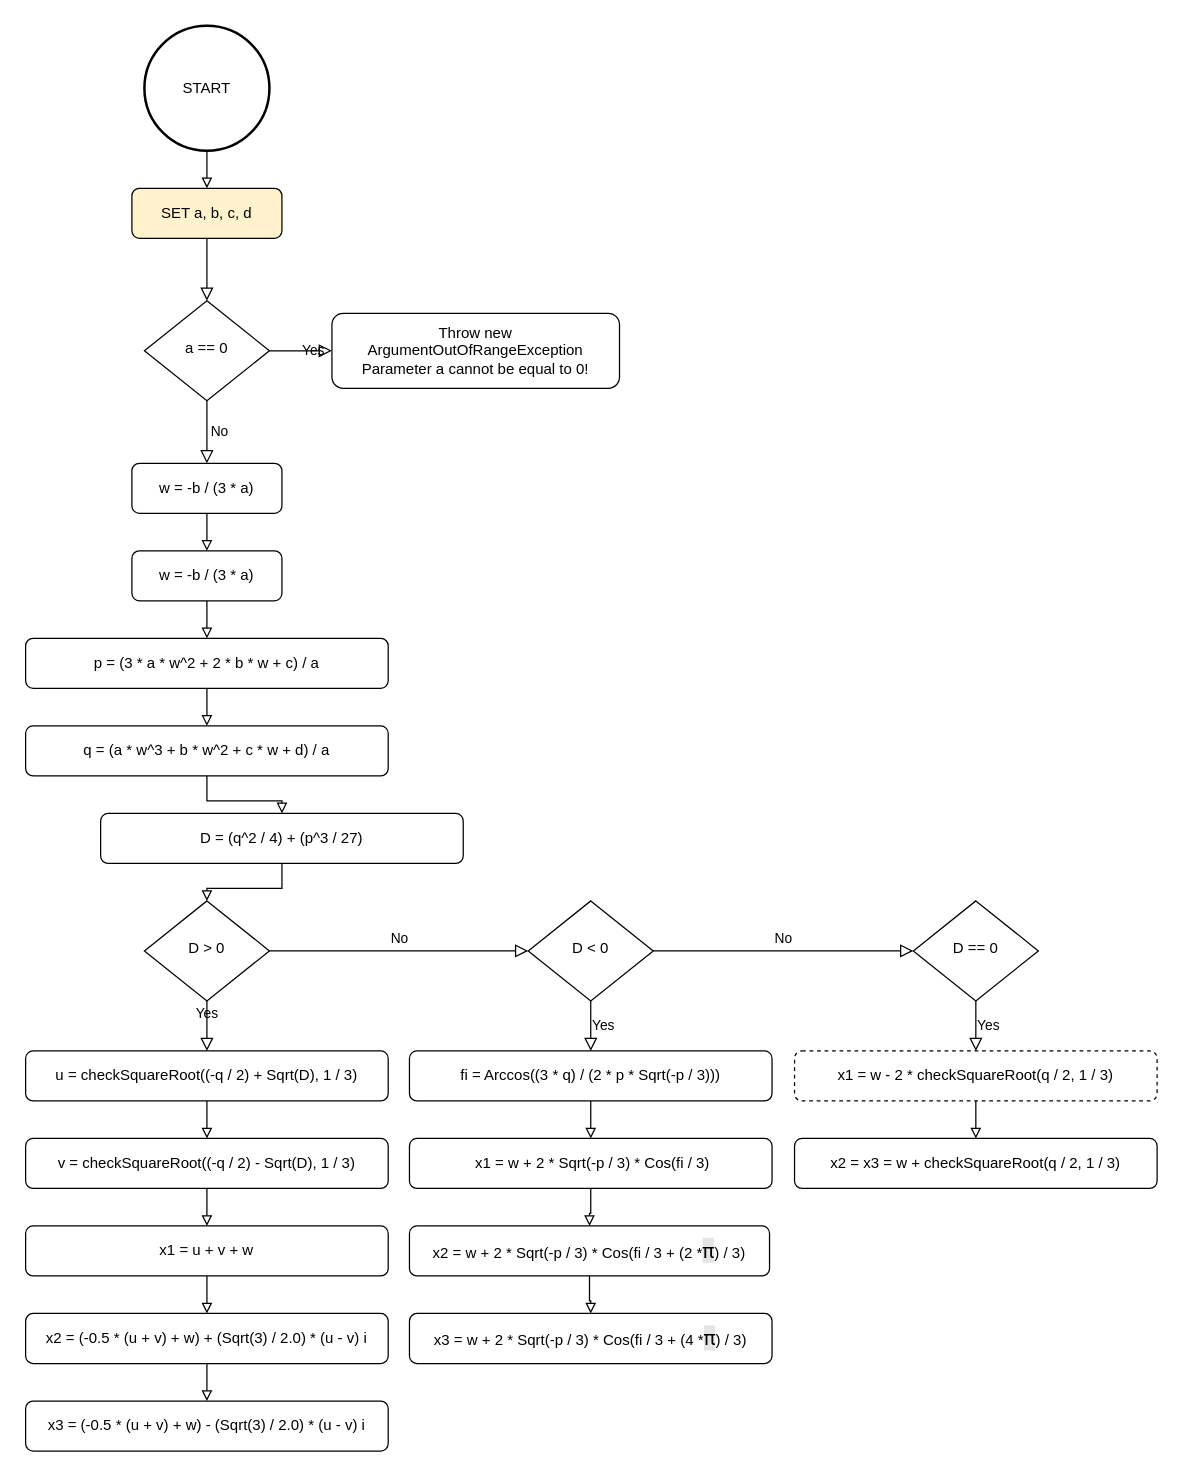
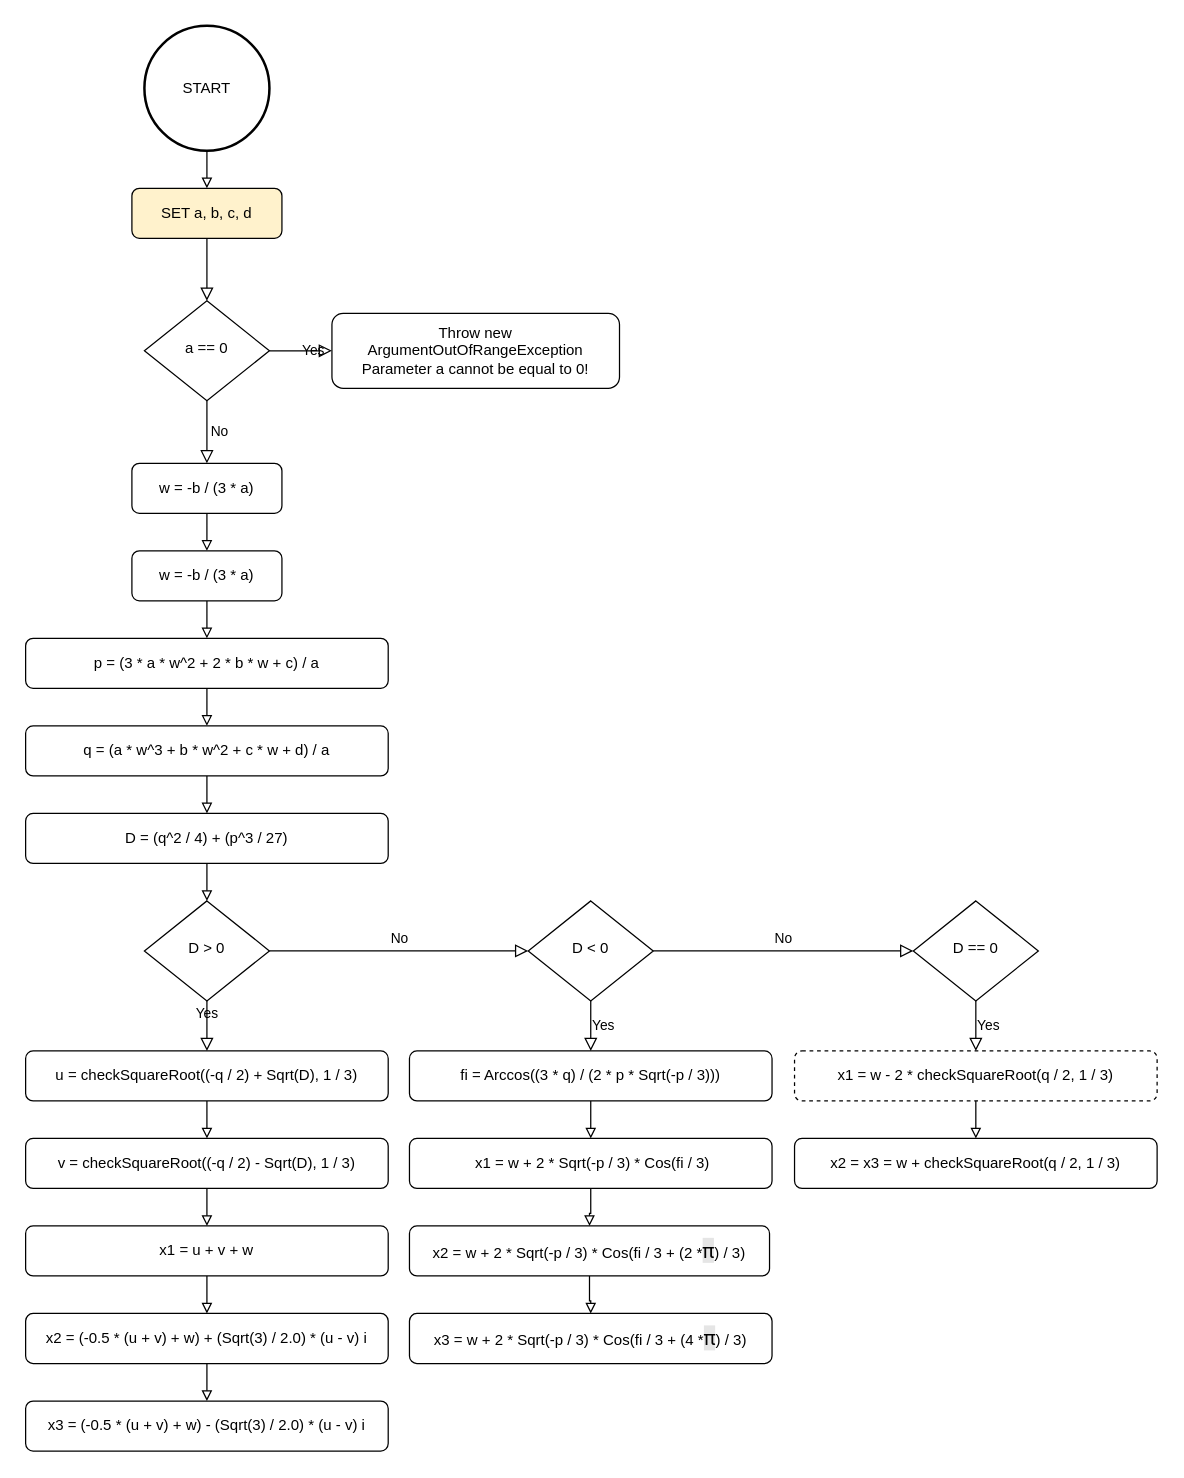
node "D = (q^2 / 4) + (p^3 / 27)": moved (282, 838) -> (207, 838)
